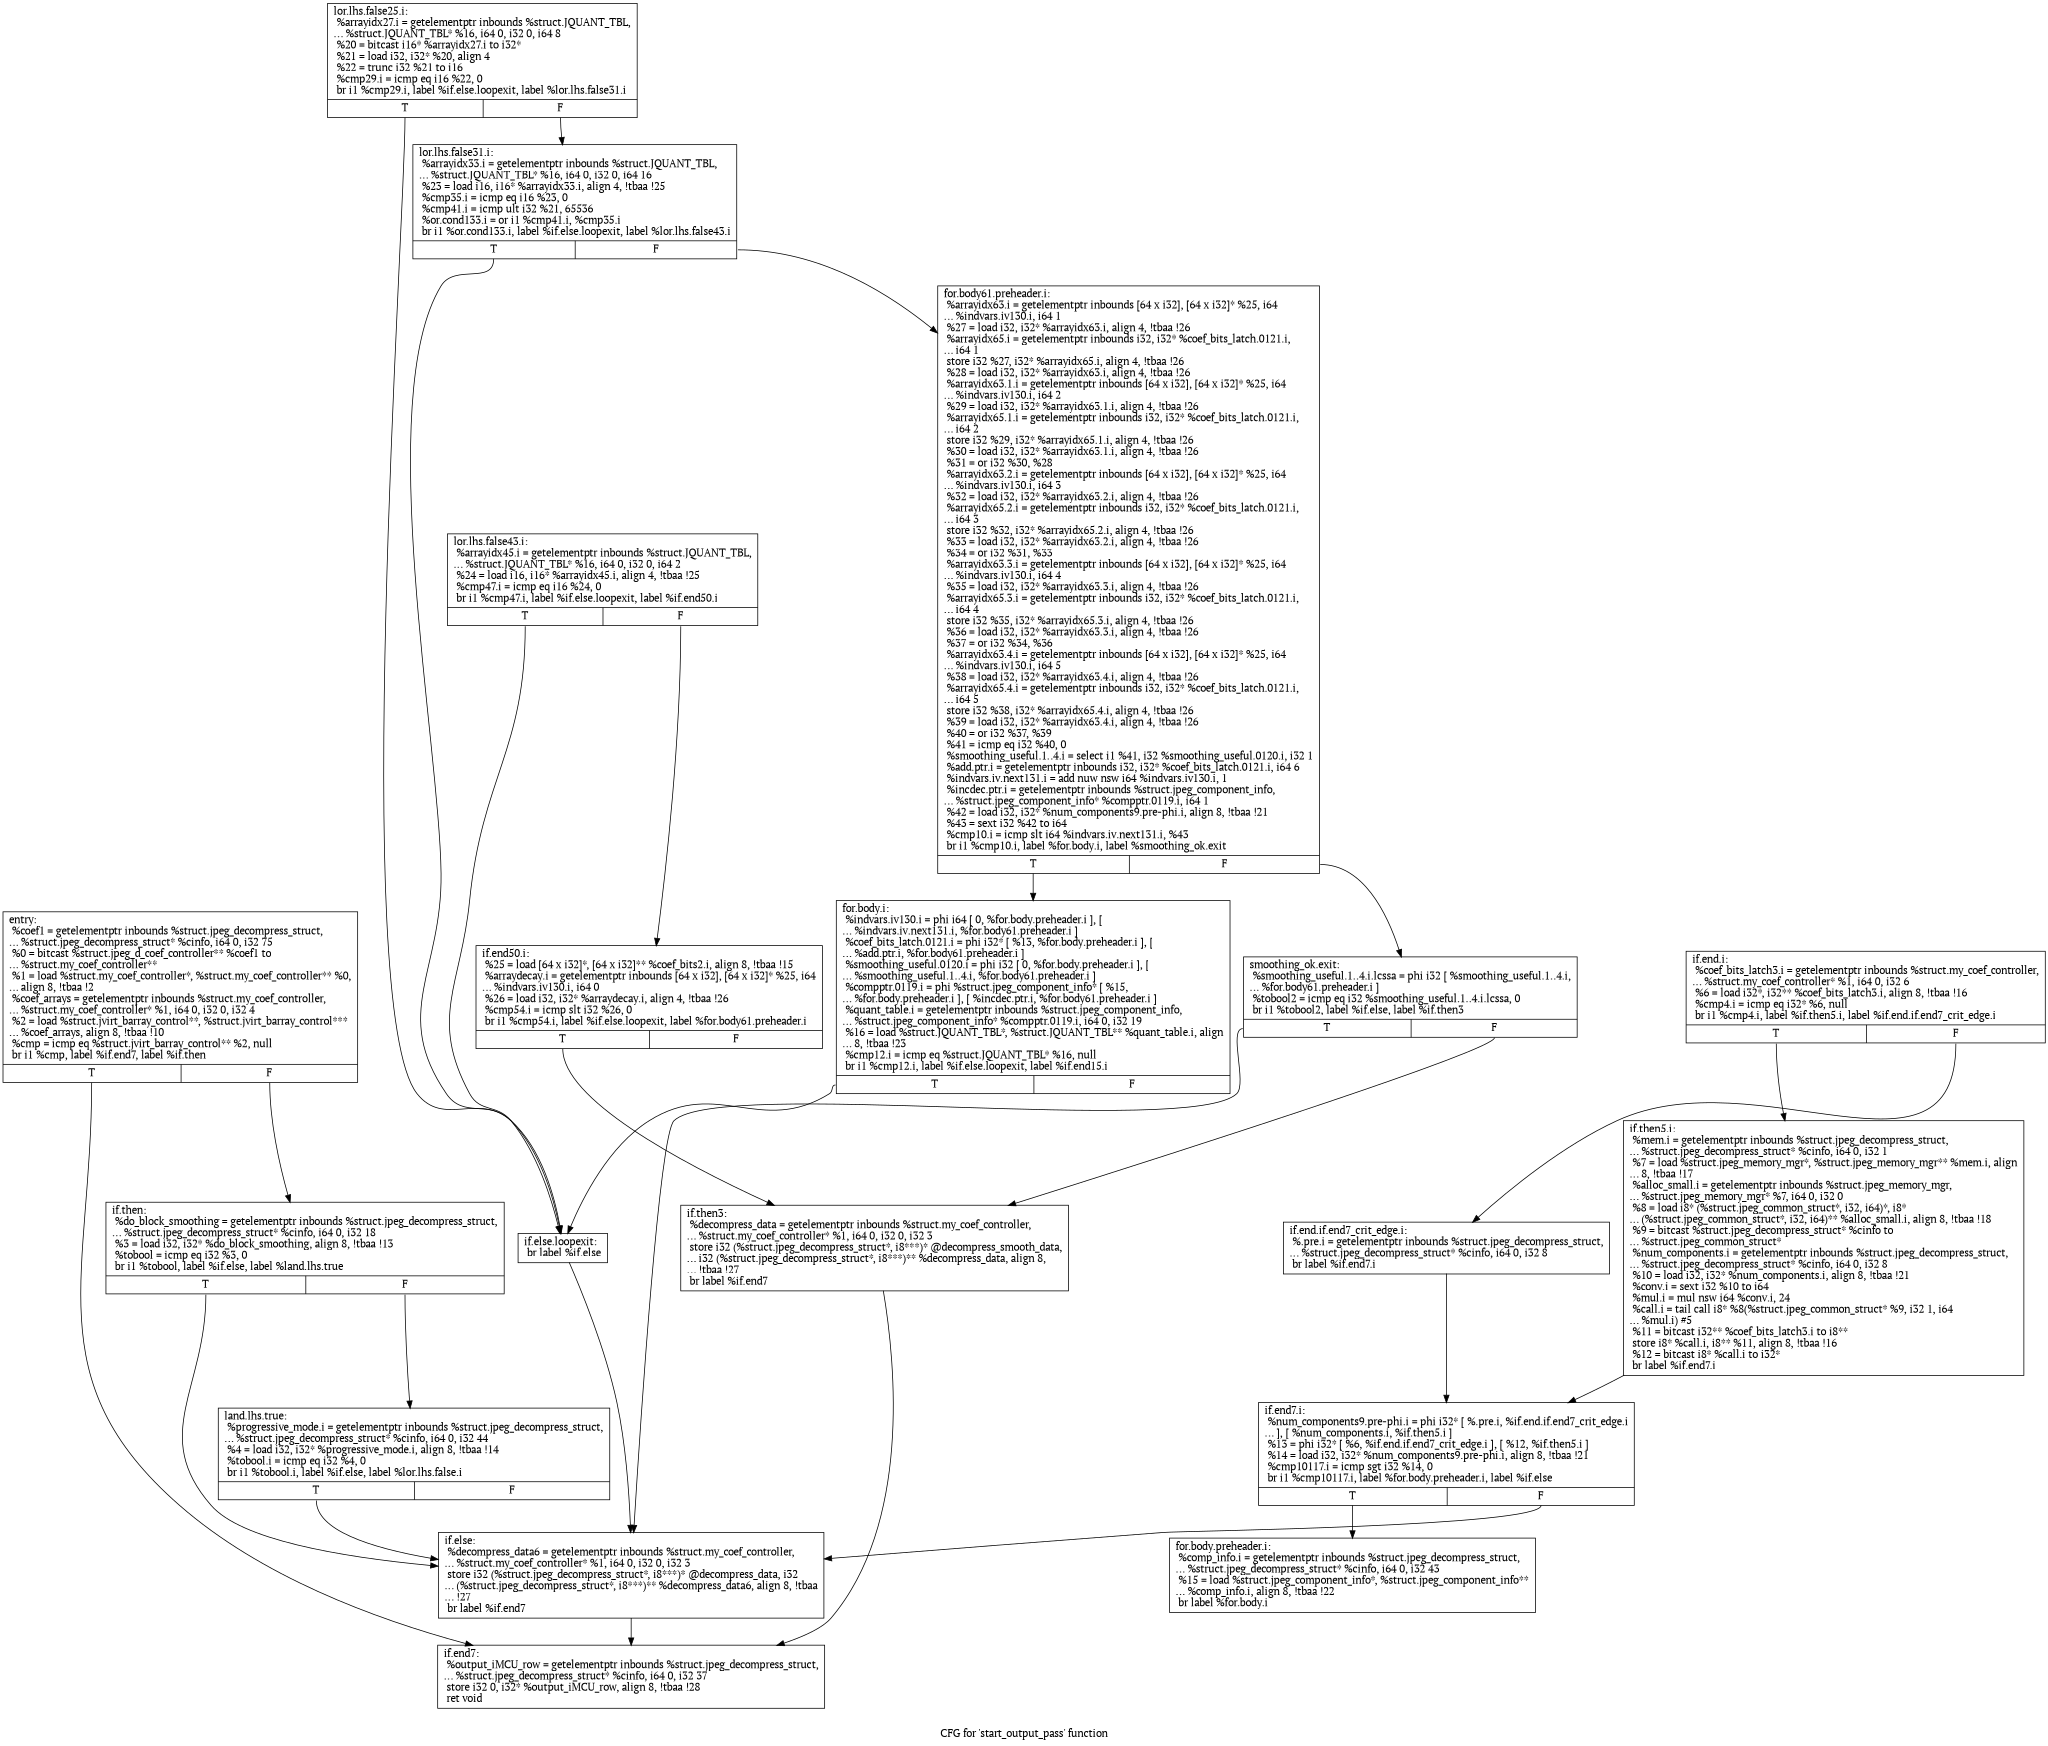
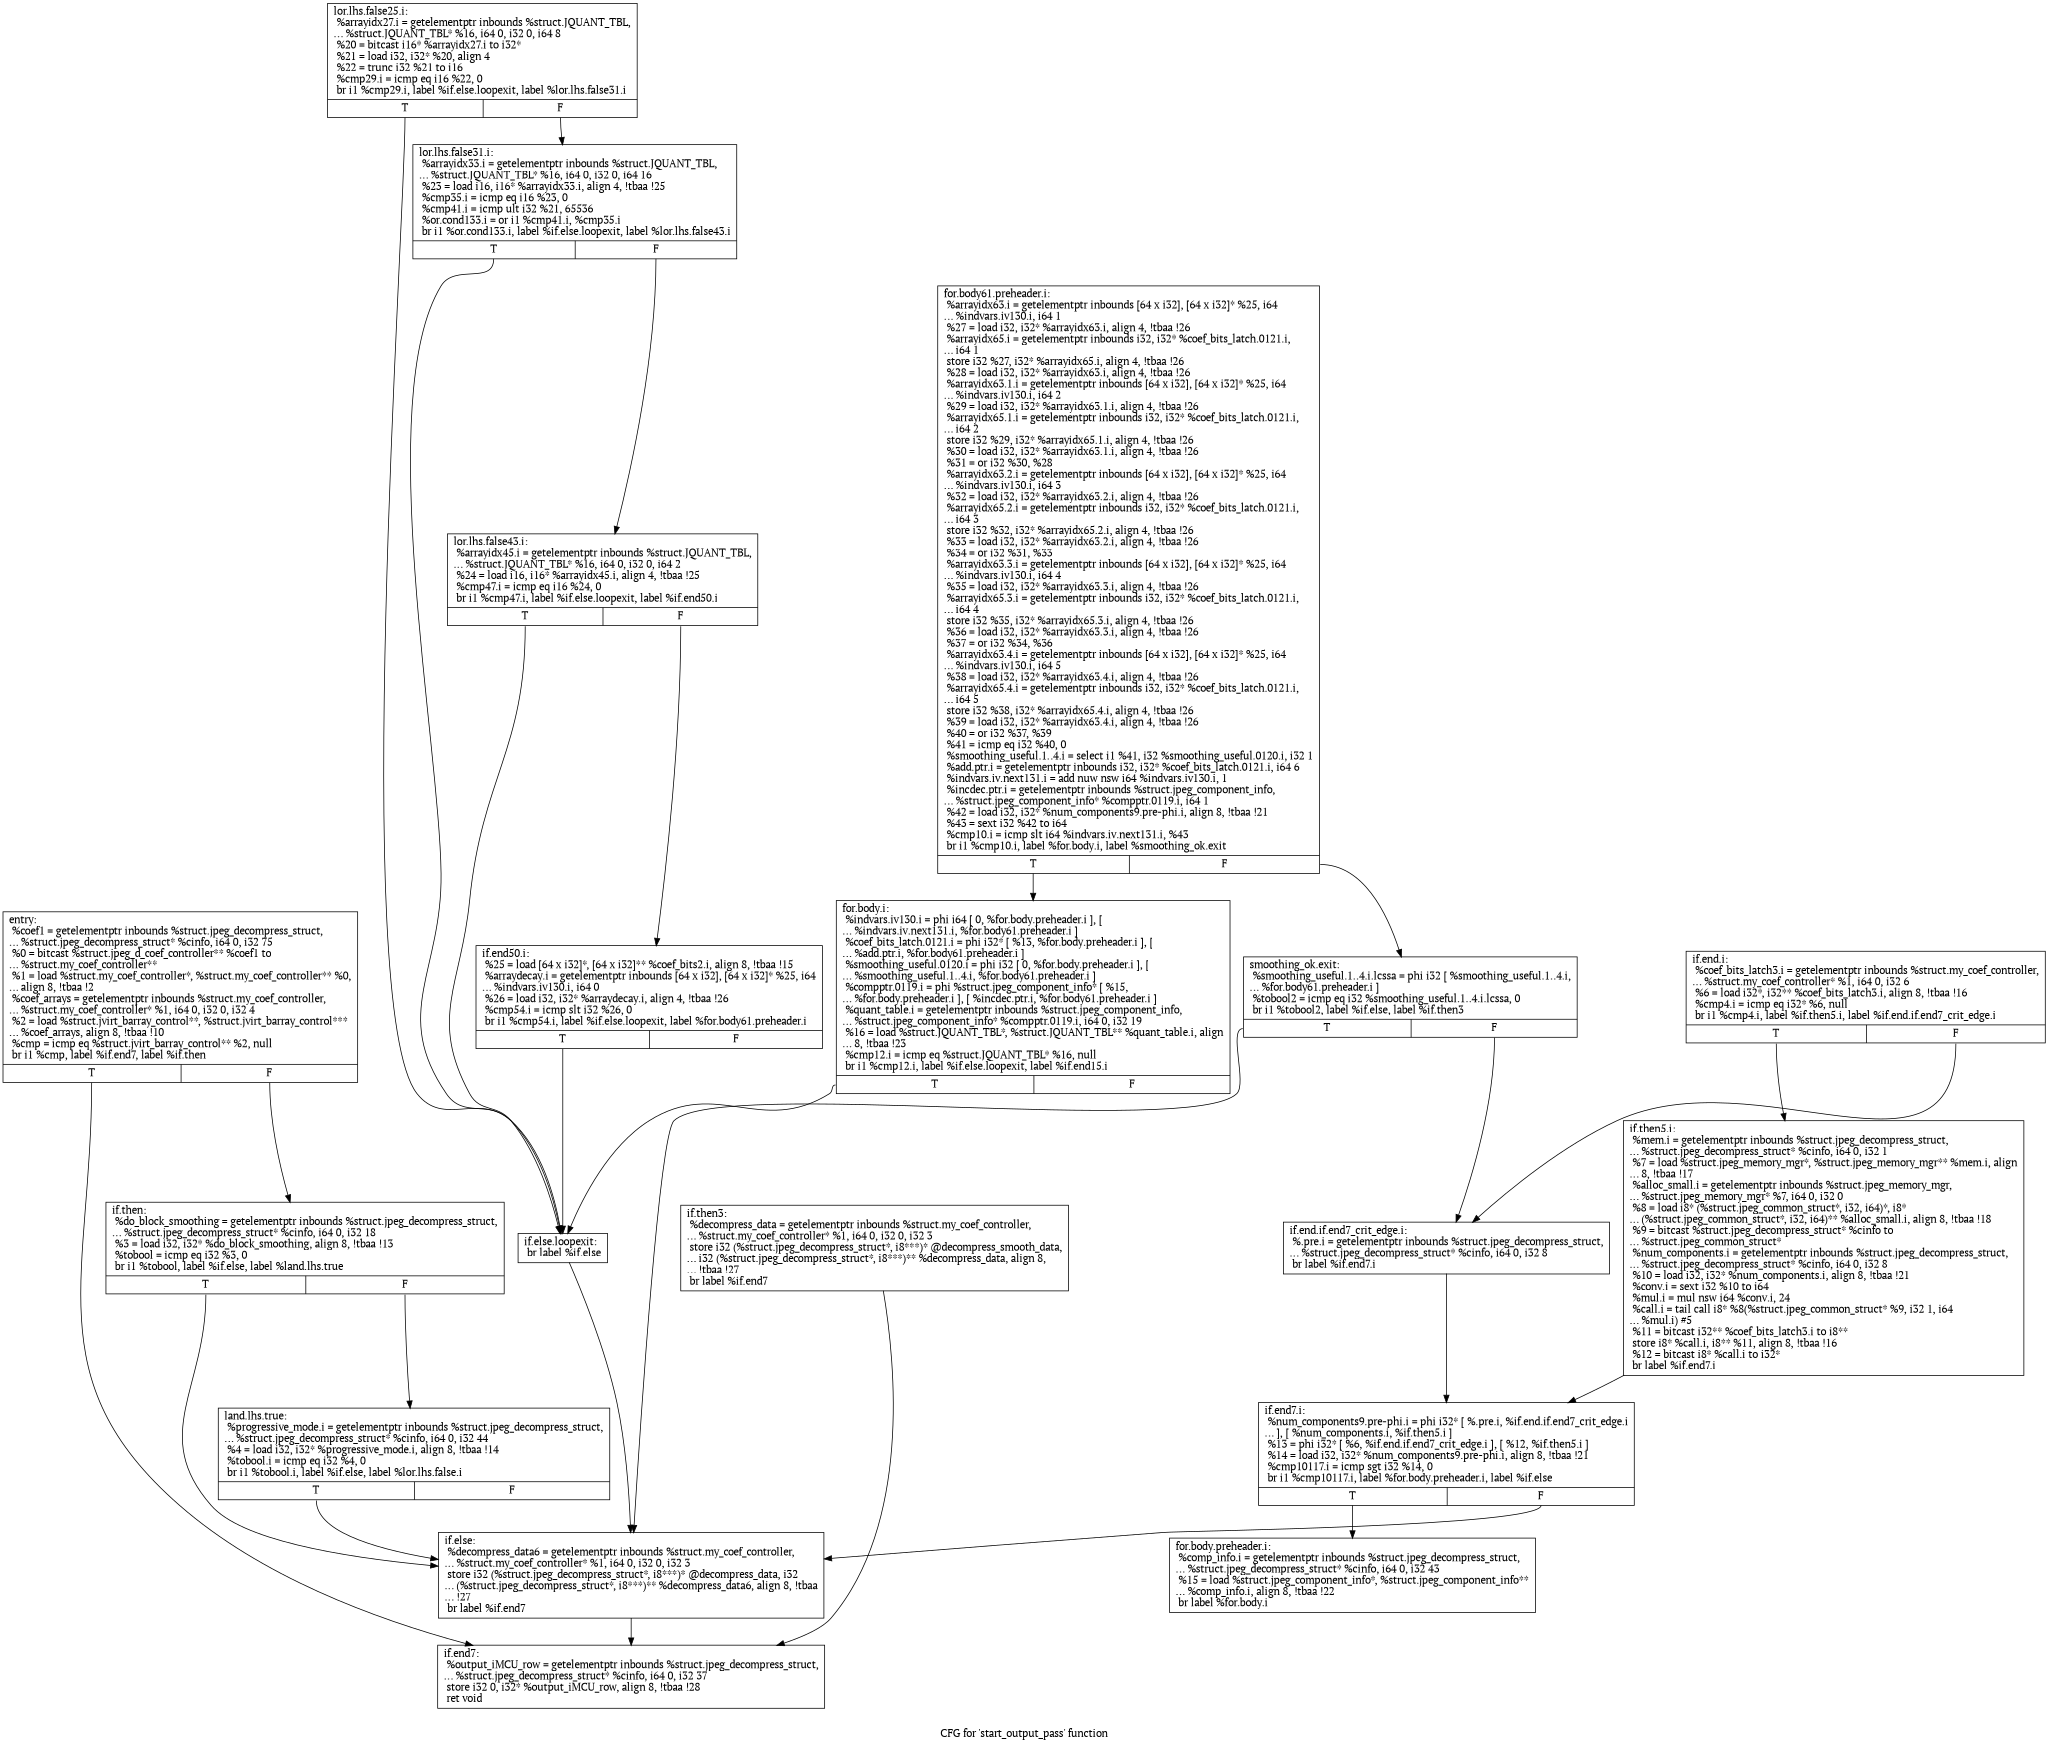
edge "lor.lhs.false31.i:" -> "for.body61.preheader.i:": now "lor.lhs.false31.i:" -> "lor.lhs.false43.i:"
edge "smoothing_ok.exit:" -> "if.then3:": now "smoothing_ok.exit:" -> "if.end.if.end7_crit_edge.i:"
edge "if.end50.i:" -> "if.then3:": now "if.end50.i:" -> "if.else.loopexit:"
